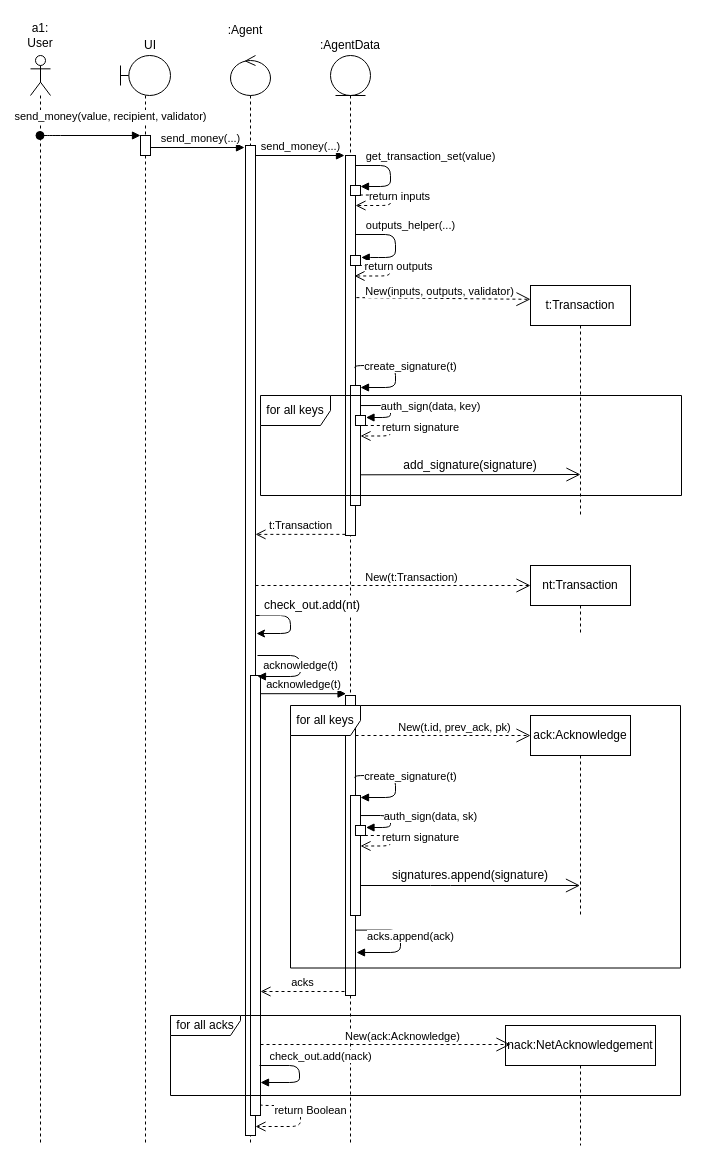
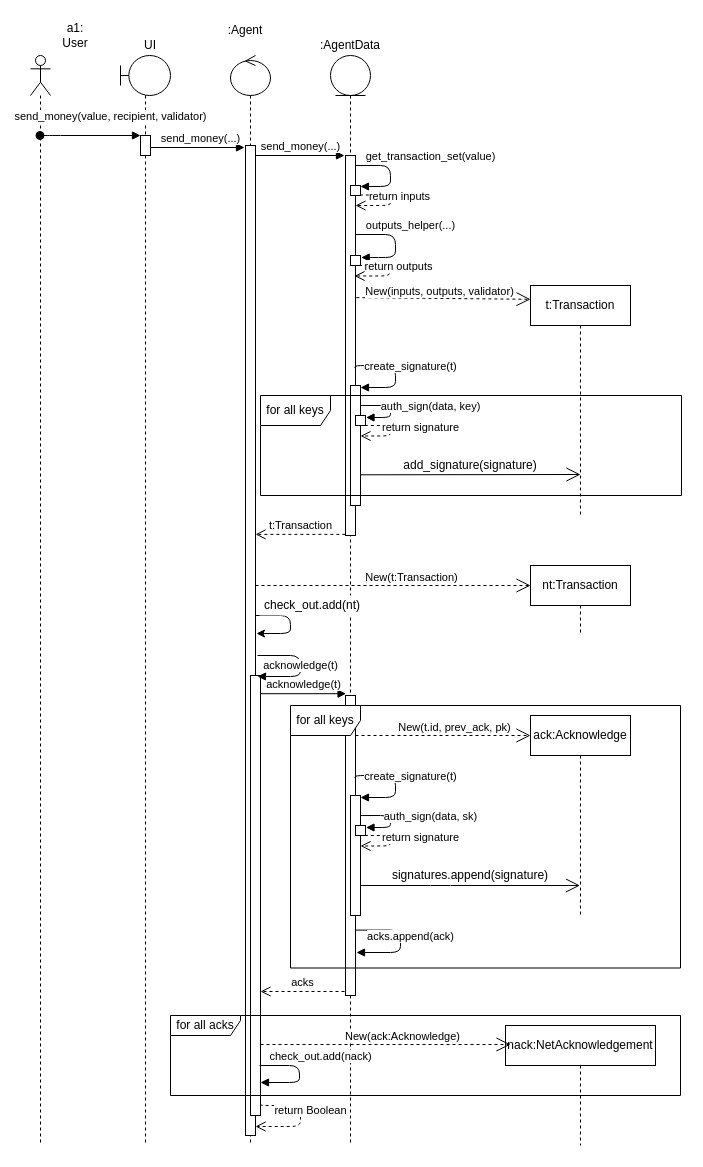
node "a1: User": moved (41, 36) -> (76, 36)
